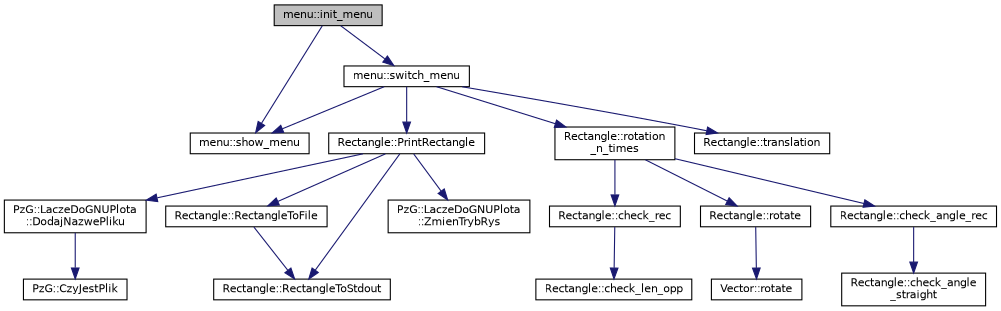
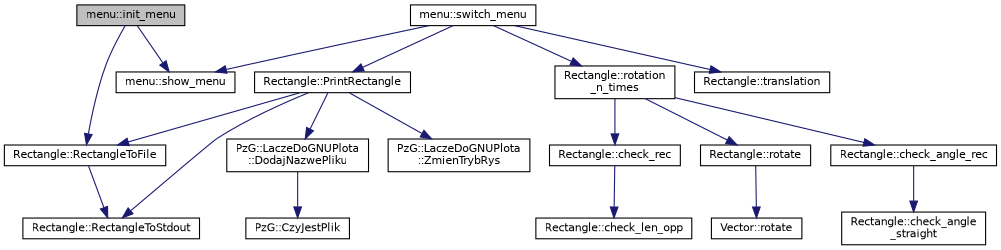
edge "menu::init_menu" -> "menu::switch_menu": now "menu::init_menu" -> "Rectangle::RectangleToFile"
